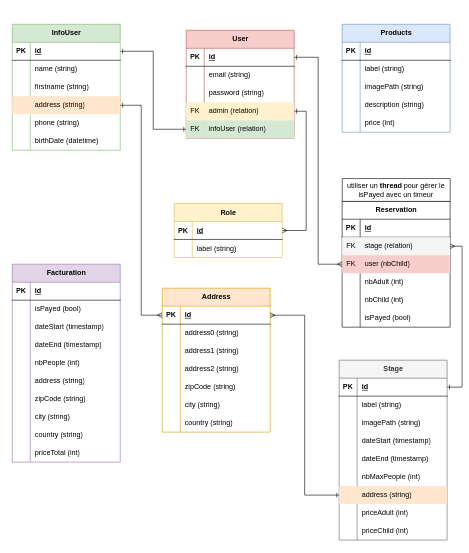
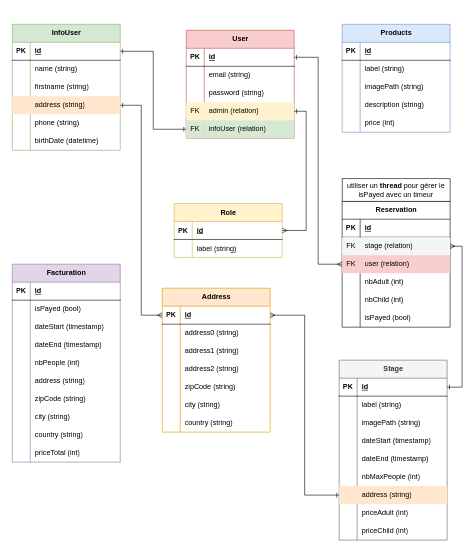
node "user (nbChild)": label "user (nbChild)" -> "user (relation)"
